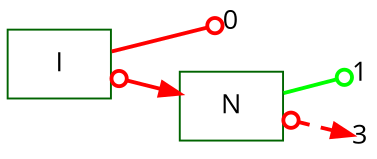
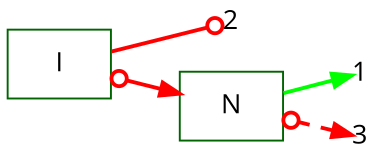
node "0": label "0" -> "2"
edge "N" -> "1": arrowhead odot -> normal
